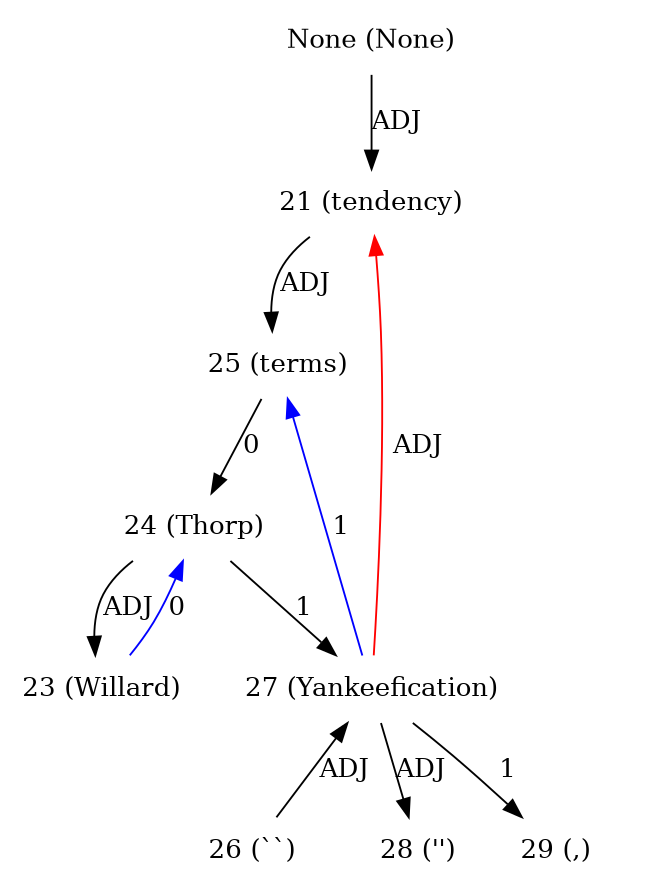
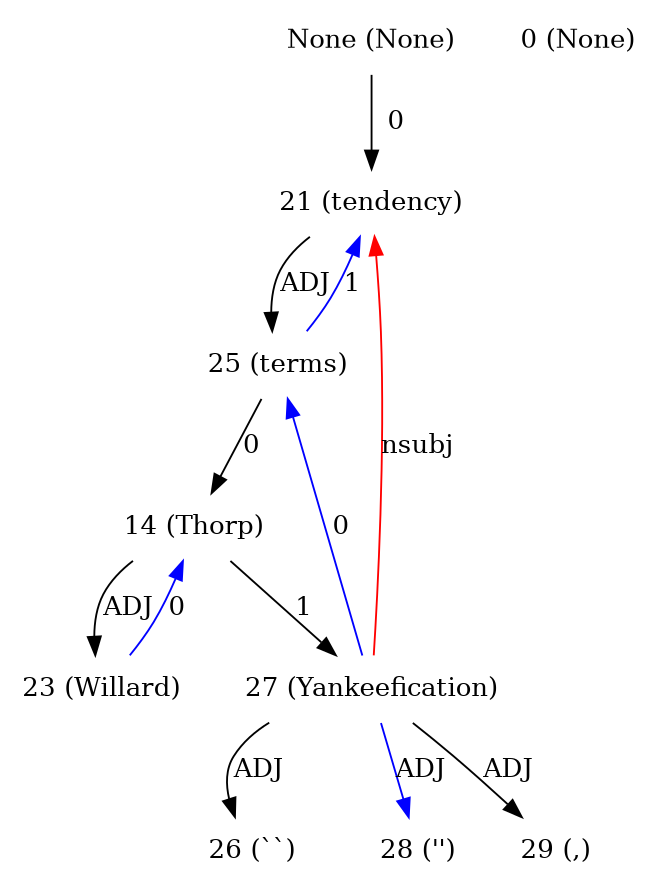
node "0 (None)": added
edge "None (None)" -> "21 (tendency)": label "ADJ" -> "0"
edge "25 (terms)" -> "21 (tendency)": added, label "1"
edge "27 (Yankeefication)" -> "21 (tendency)": label "ADJ" -> "nsubj"
node "24 (Thorp)": label "24 (Thorp)" -> "14 (Thorp)"
edge "27 (Yankeefication)" -> "25 (terms)": label "1" -> "0"
edge "27 (Yankeefication)" -> "28 ('')": color black -> blue
edge "27 (Yankeefication)" -> "29 (,)": label "1" -> "ADJ"
edge "26 (``)" -> "27 (Yankeefication)": reversed
